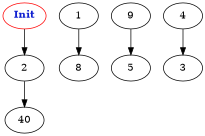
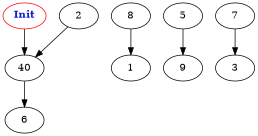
node "4": label "4" -> "7"
edge "Init" -> "2": now "Init" -> "40"
edge "1" -> "8": reversed
edge "9" -> "5": reversed
node "6": added
